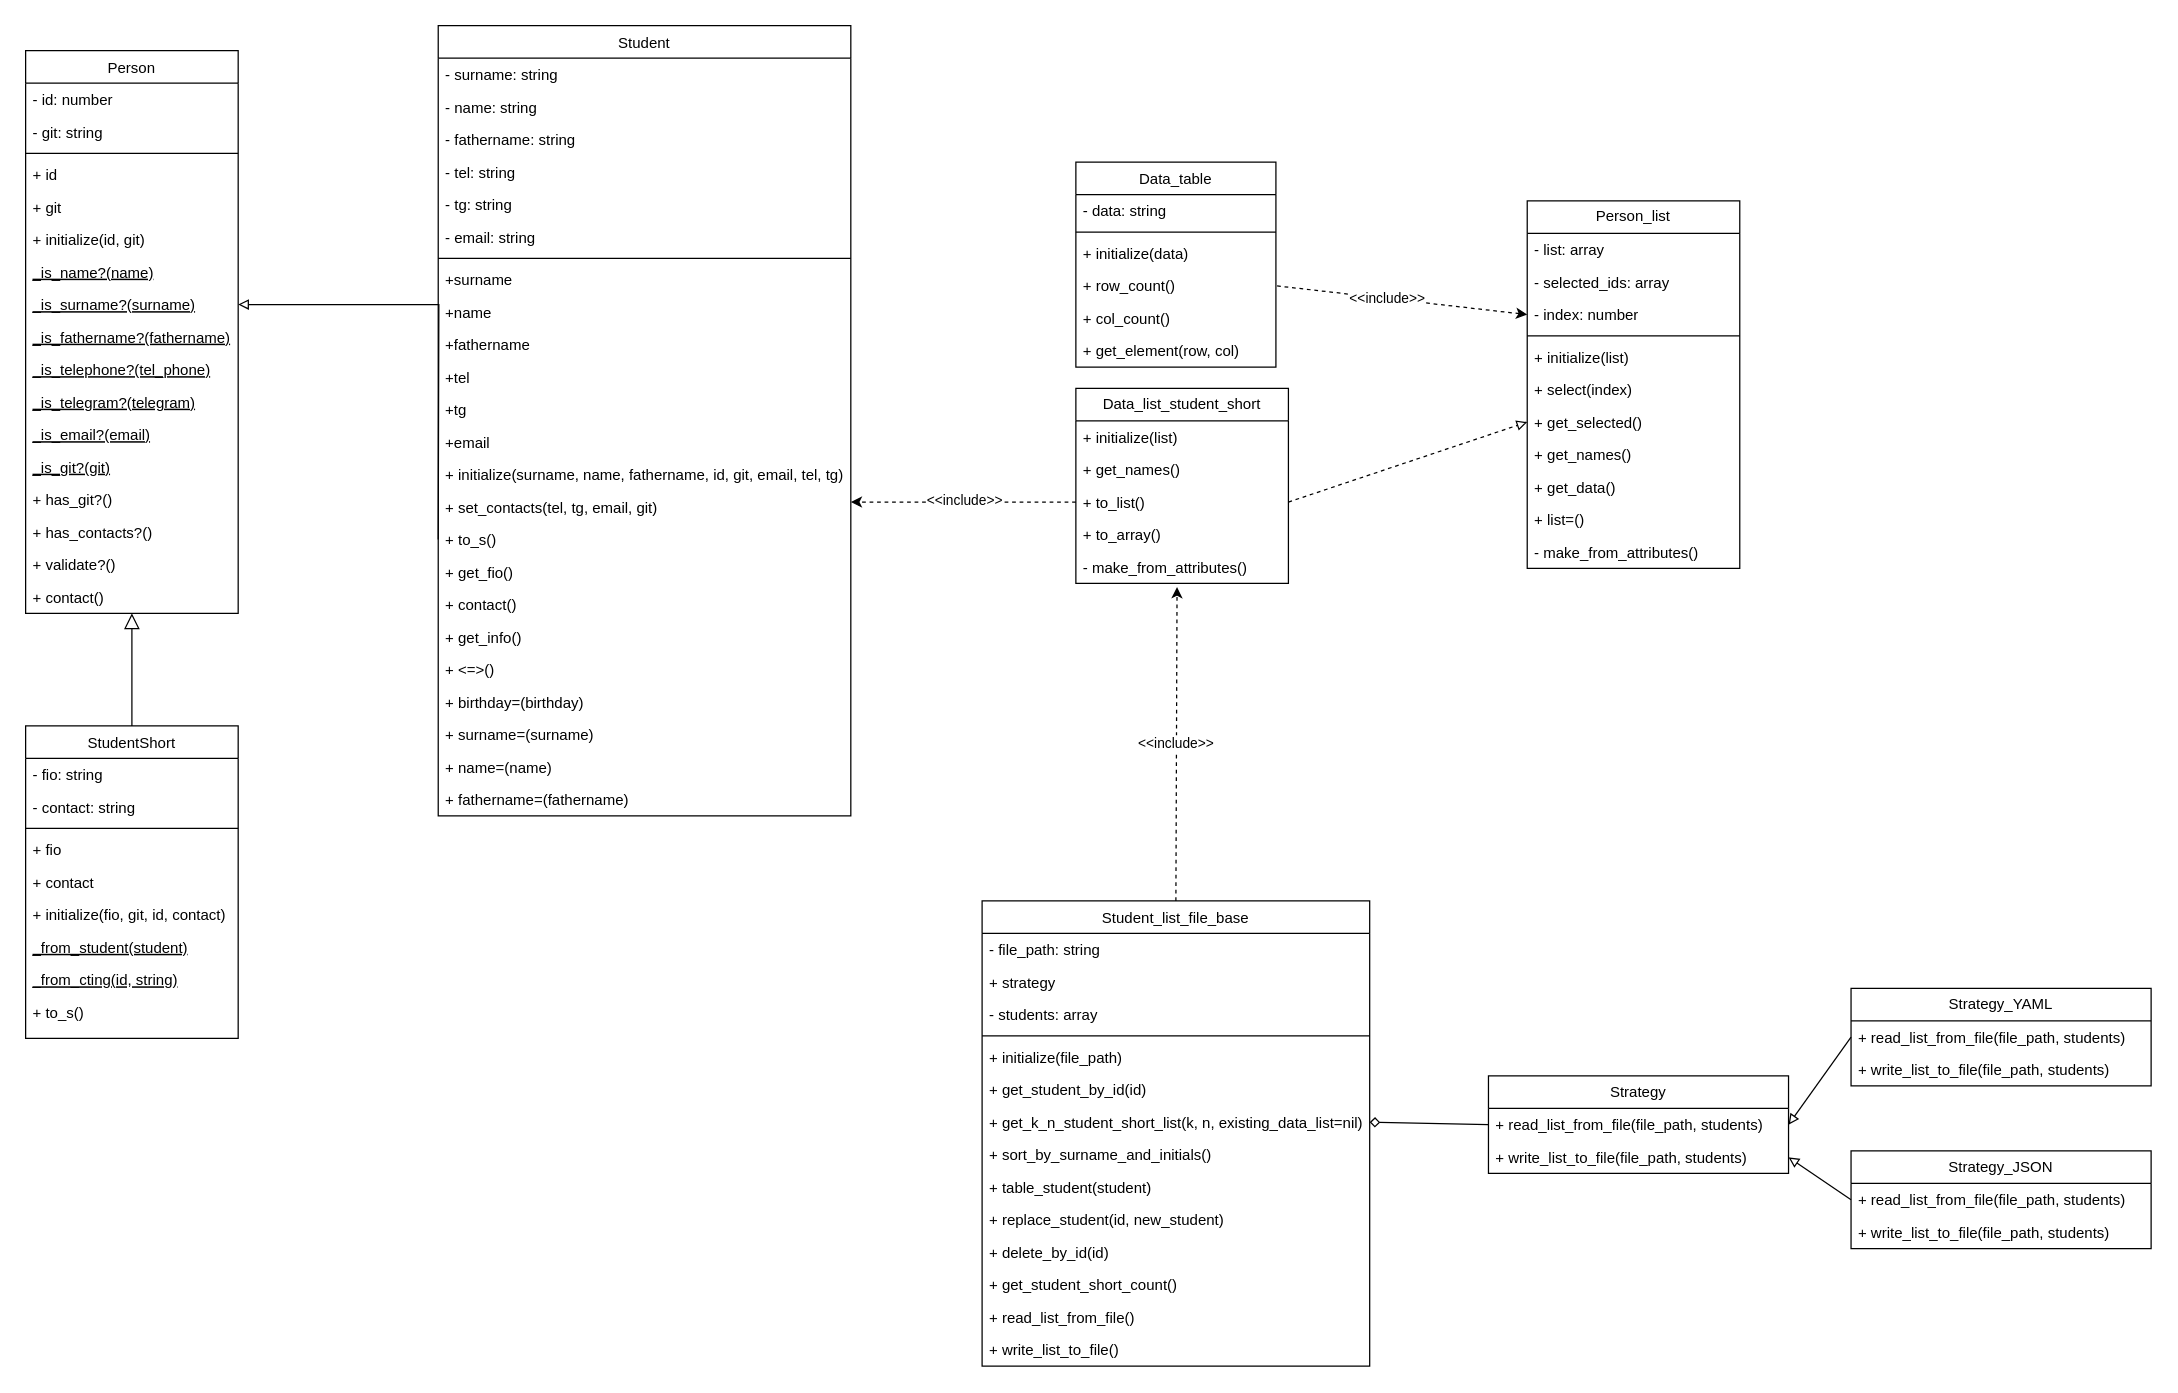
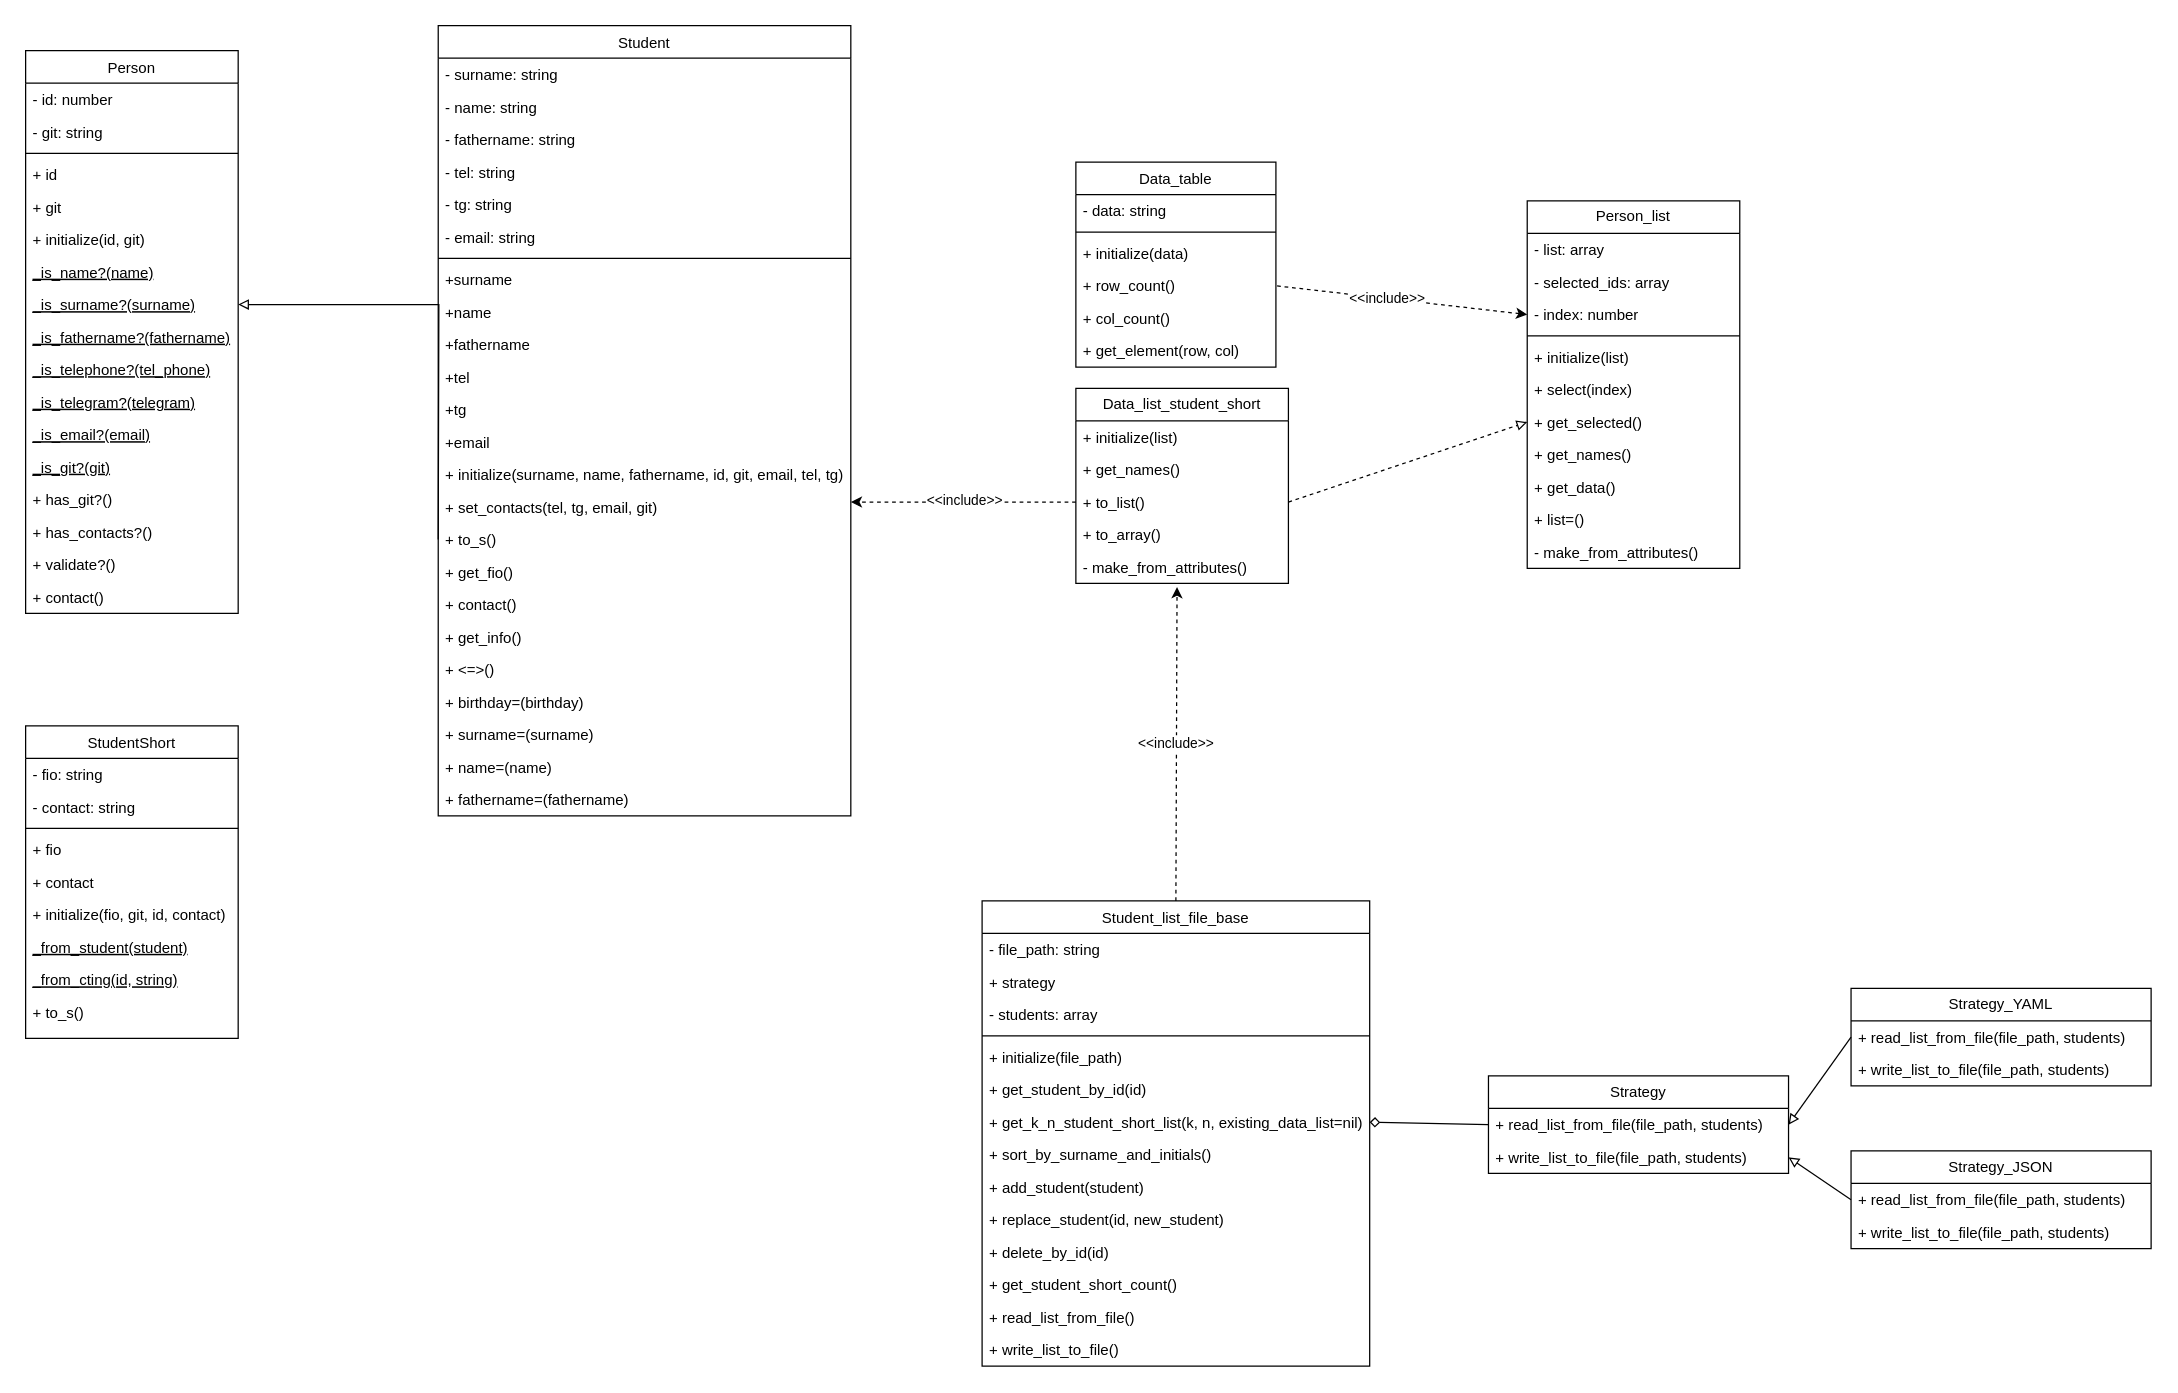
edge "StudentShort" -> "Person": removed
node "+ table_student(student)": label "+ table_student(student)" -> "+ add_student(student)"
